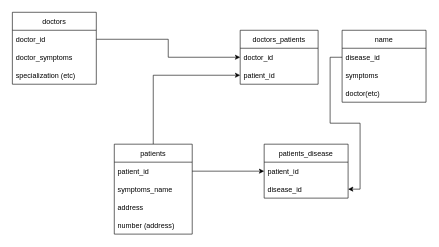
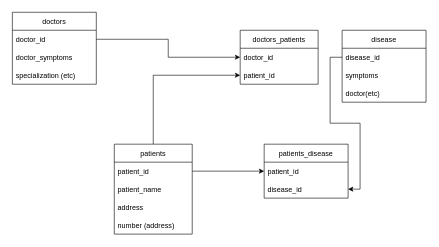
node "name": label "name" -> "disease"
node "symptoms_name": label "symptoms_name" -> "patient_name"
